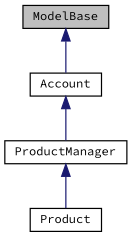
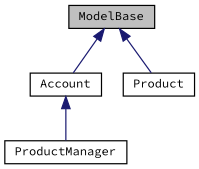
edge "Product" -> "ProductManager": now "Product" -> "ModelBase"
